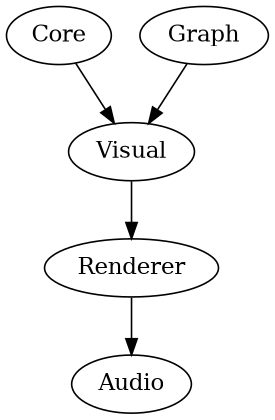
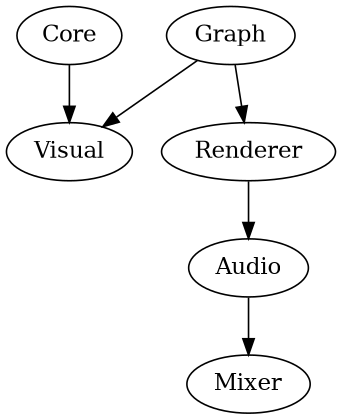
edge "Visual" -> "Renderer": now "Graph" -> "Renderer"
node "Mixer": added
